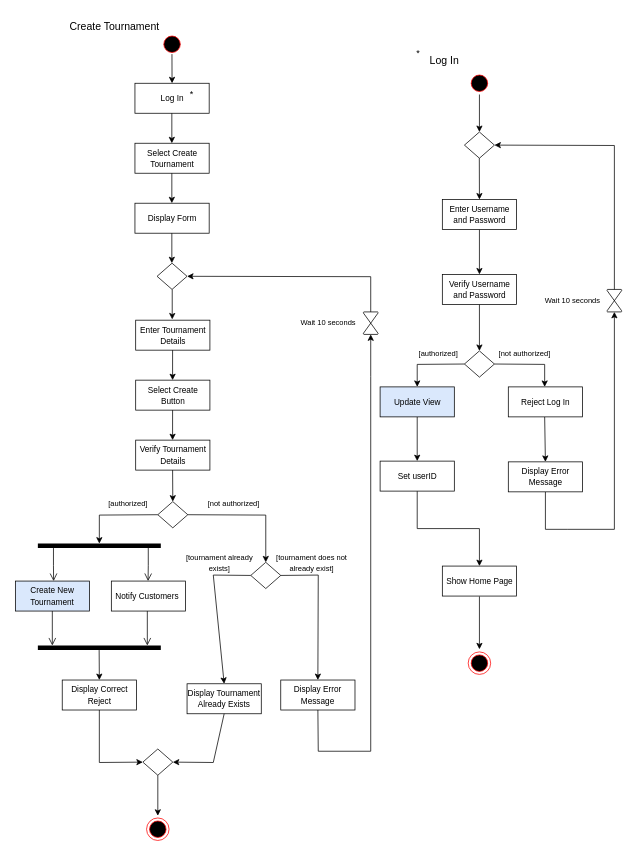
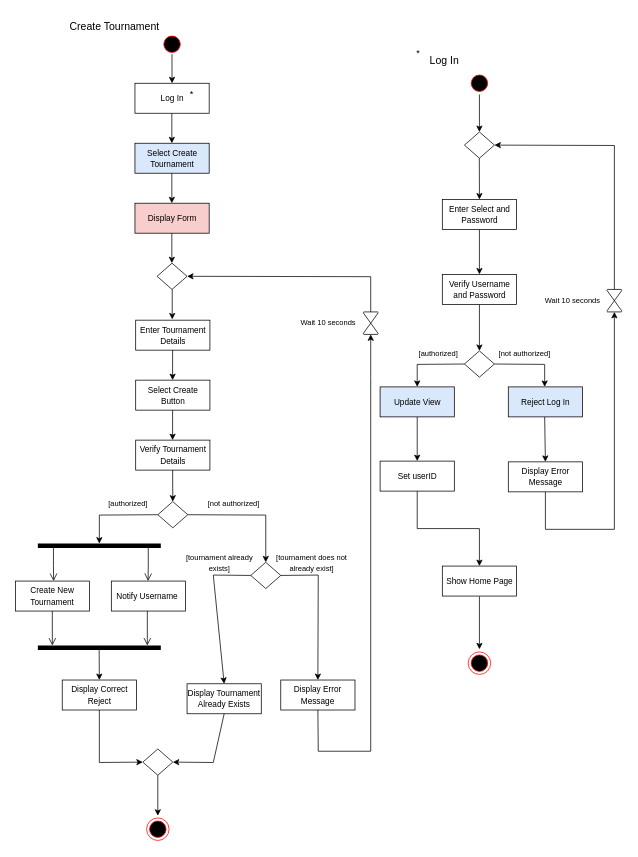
node "Select Create Tournament": fillcolor #ffffff -> #dae8fc
node "Enter Username and Password": label "Enter Username and Password" -> "Enter Select and Password"
node "Display Form": fillcolor #ffffff -> #f8cecc
node "Reject Log In": fillcolor #ffffff -> #dae8fc
node "Create New Tournament": fillcolor #dae8fc -> #ffffff
node "Notify Customers": label "Notify Customers" -> "Notify Username"
